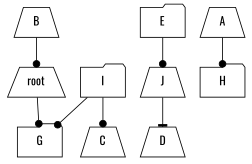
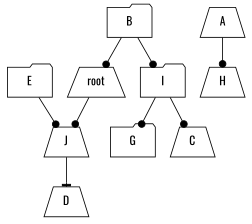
node "B": shape trapezium -> folder
edge "B" -> "I": added
node "H": shape folder -> trapezium
edge "root" -> "G": now "root" -> "J"
